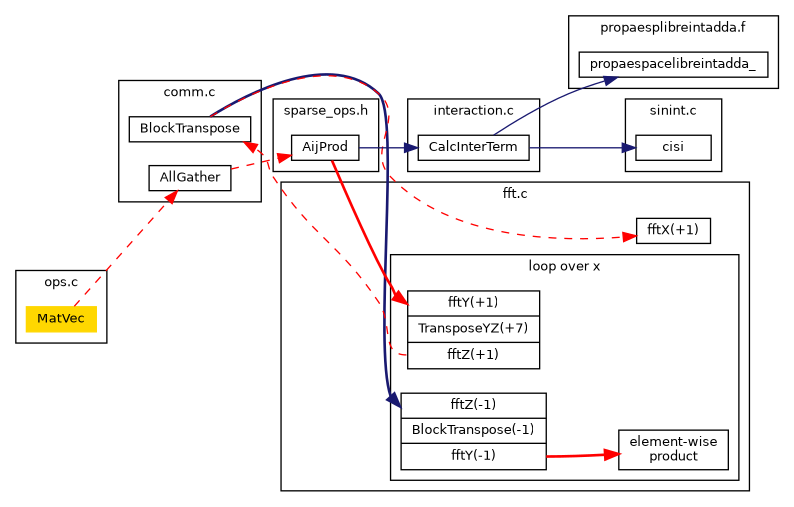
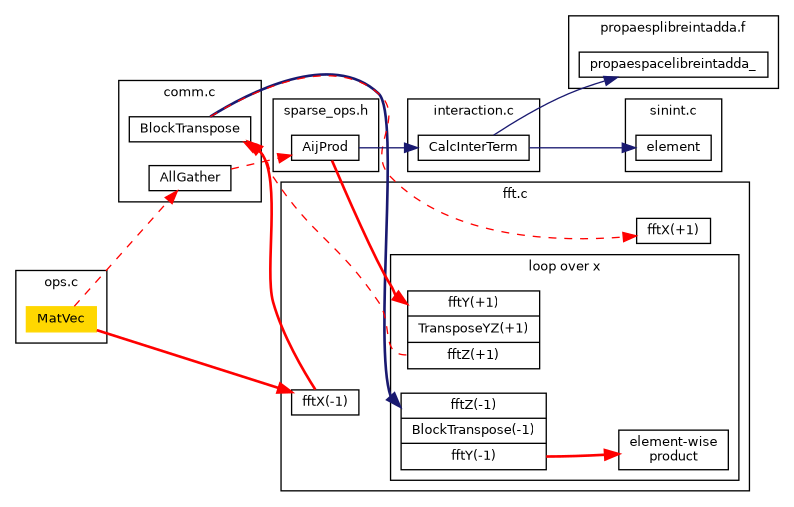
node "cisi": label "cisi" -> "element"
node "fftY(+1)": text "TransposeYZ(+7)" -> "TransposeYZ(+1)"
node "fftX(-1)": added
